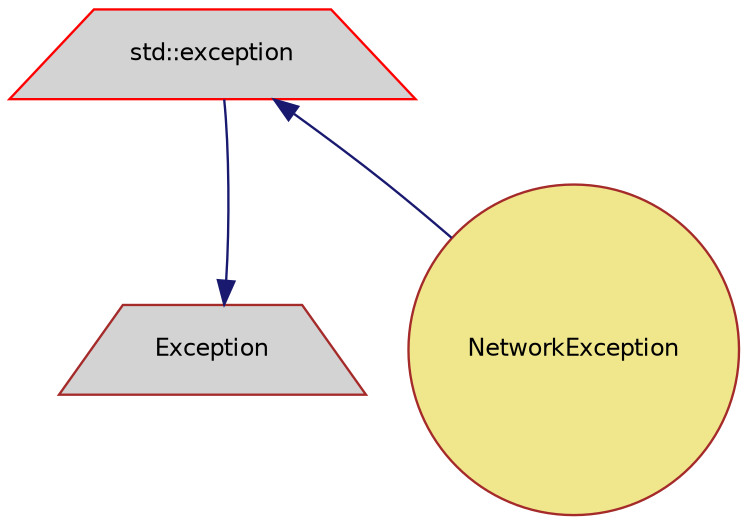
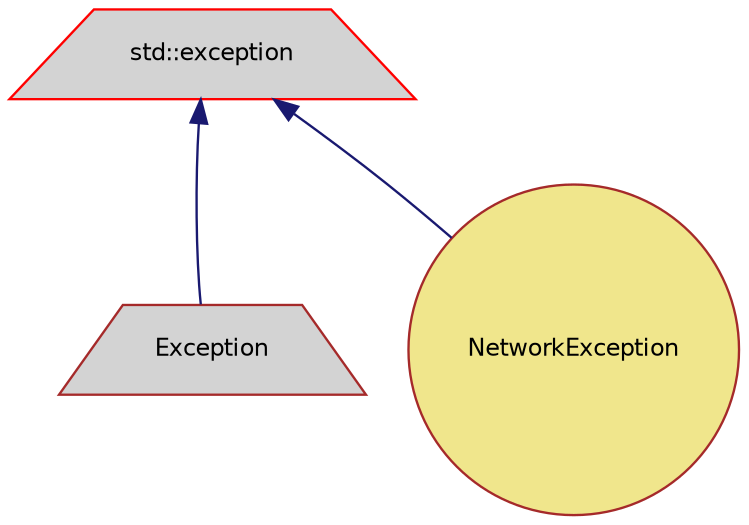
edge "std::exception" -> "Exception": reversed
